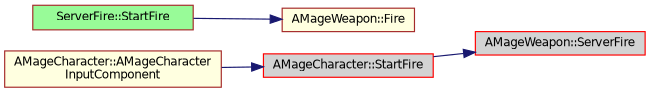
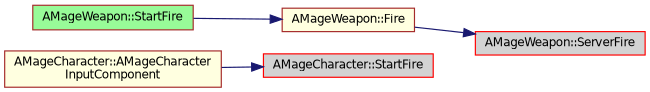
node "ServerFire::StartFire": label "ServerFire::StartFire" -> "AMageWeapon::StartFire"
edge "AMageCharacter::StartFire" -> "AMageWeapon::ServerFire": now "AMageWeapon::Fire" -> "AMageWeapon::ServerFire"
